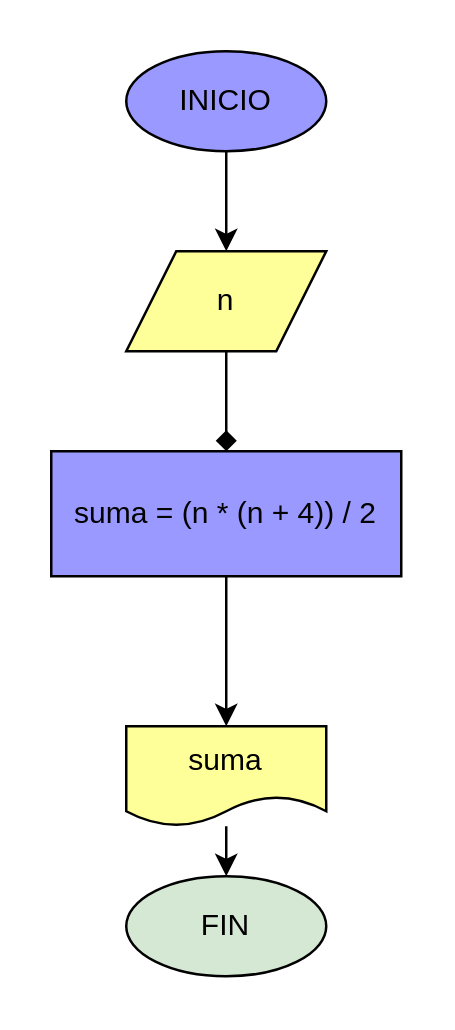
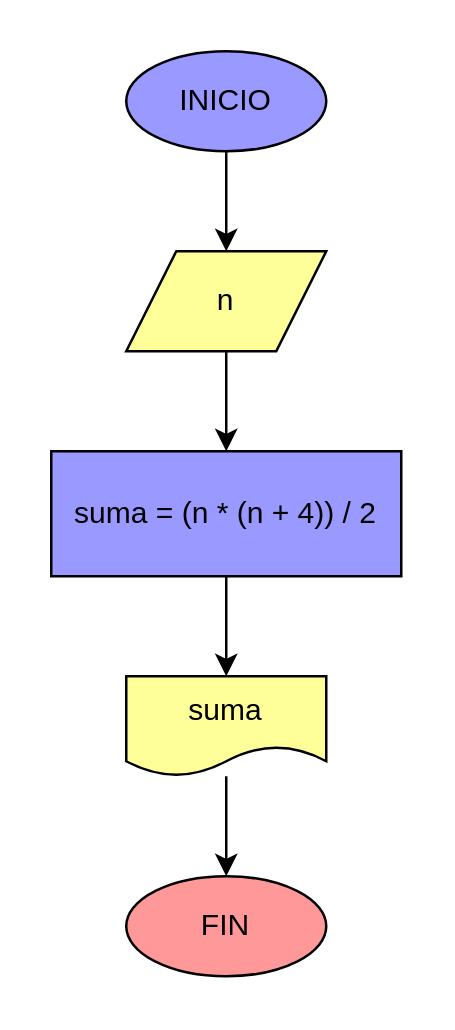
edge "n" -> "suma = (n * (n + 4)) / 2": arrowhead diamond -> classic
node "suma": moved (226, 776) -> (226, 726)
node "FIN": fillcolor #d5e8d4 -> #ff9999
